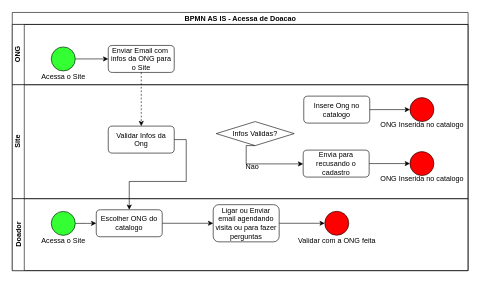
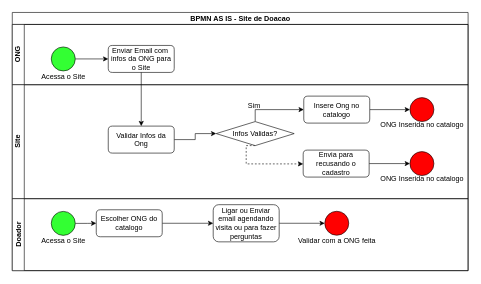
node "BPMN AS IS - Acessa de Doacao": label "BPMN AS IS - Acessa de Doacao" -> "BPMN AS IS - Site de Doacao"
edge "Enviar Email com infos da ONG para o Site" -> "Validar Infos da Ong": style dashed -> solid
node "Sim": added
edge "Infos Validas?" -> "Insere Ong no catalogo": added
edge "Infos Validas?" -> "Envia para recusando o cadastro": style solid -> dashed
node "Nao": removed
edge "Validar Infos da Ong" -> "Escolher ONG do catalogo": now "Validar Infos da Ong" -> "Infos Validas?"
